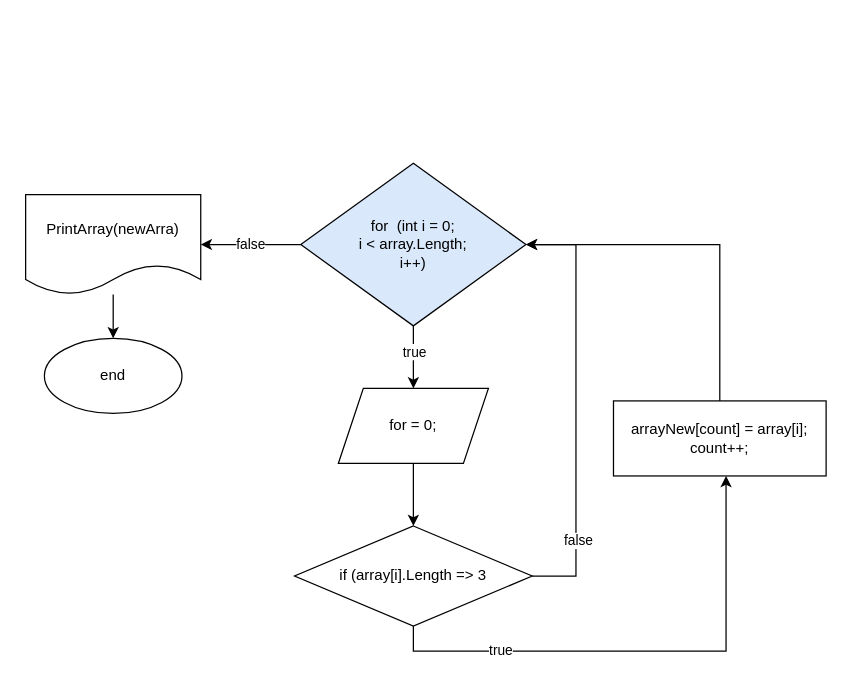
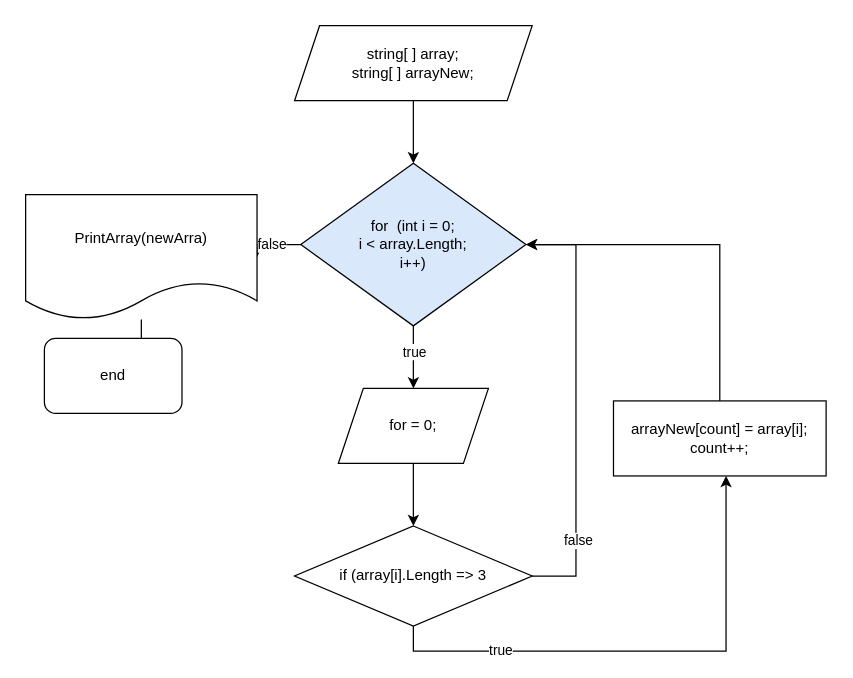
node "string[ ] array; string[ ] arrayNew;": added
edge "string[ ] array; string[ ] arrayNew;" -> "for (int i = 0; i < array.Length; i++)": added
node "PrintArray(newArra)": size 175x100 -> 231x125
node "end": shape ellipse -> rounded rectangle
